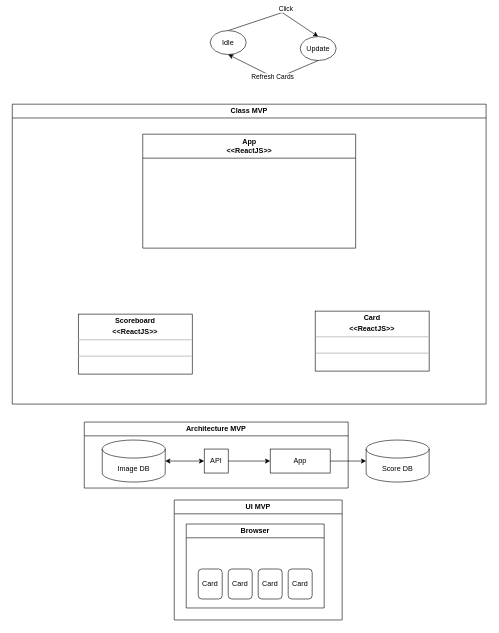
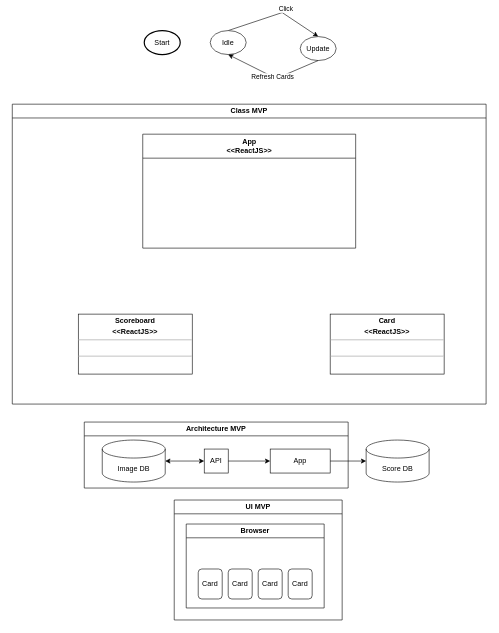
node "Start": added
node "Card <<ReactJS>>": moved (372, 341) -> (387, 344)
